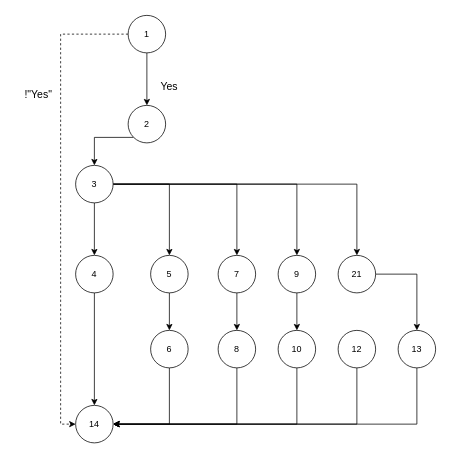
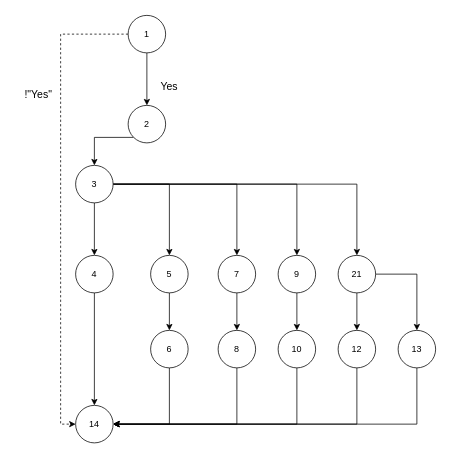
edge "21" -> "12": added
